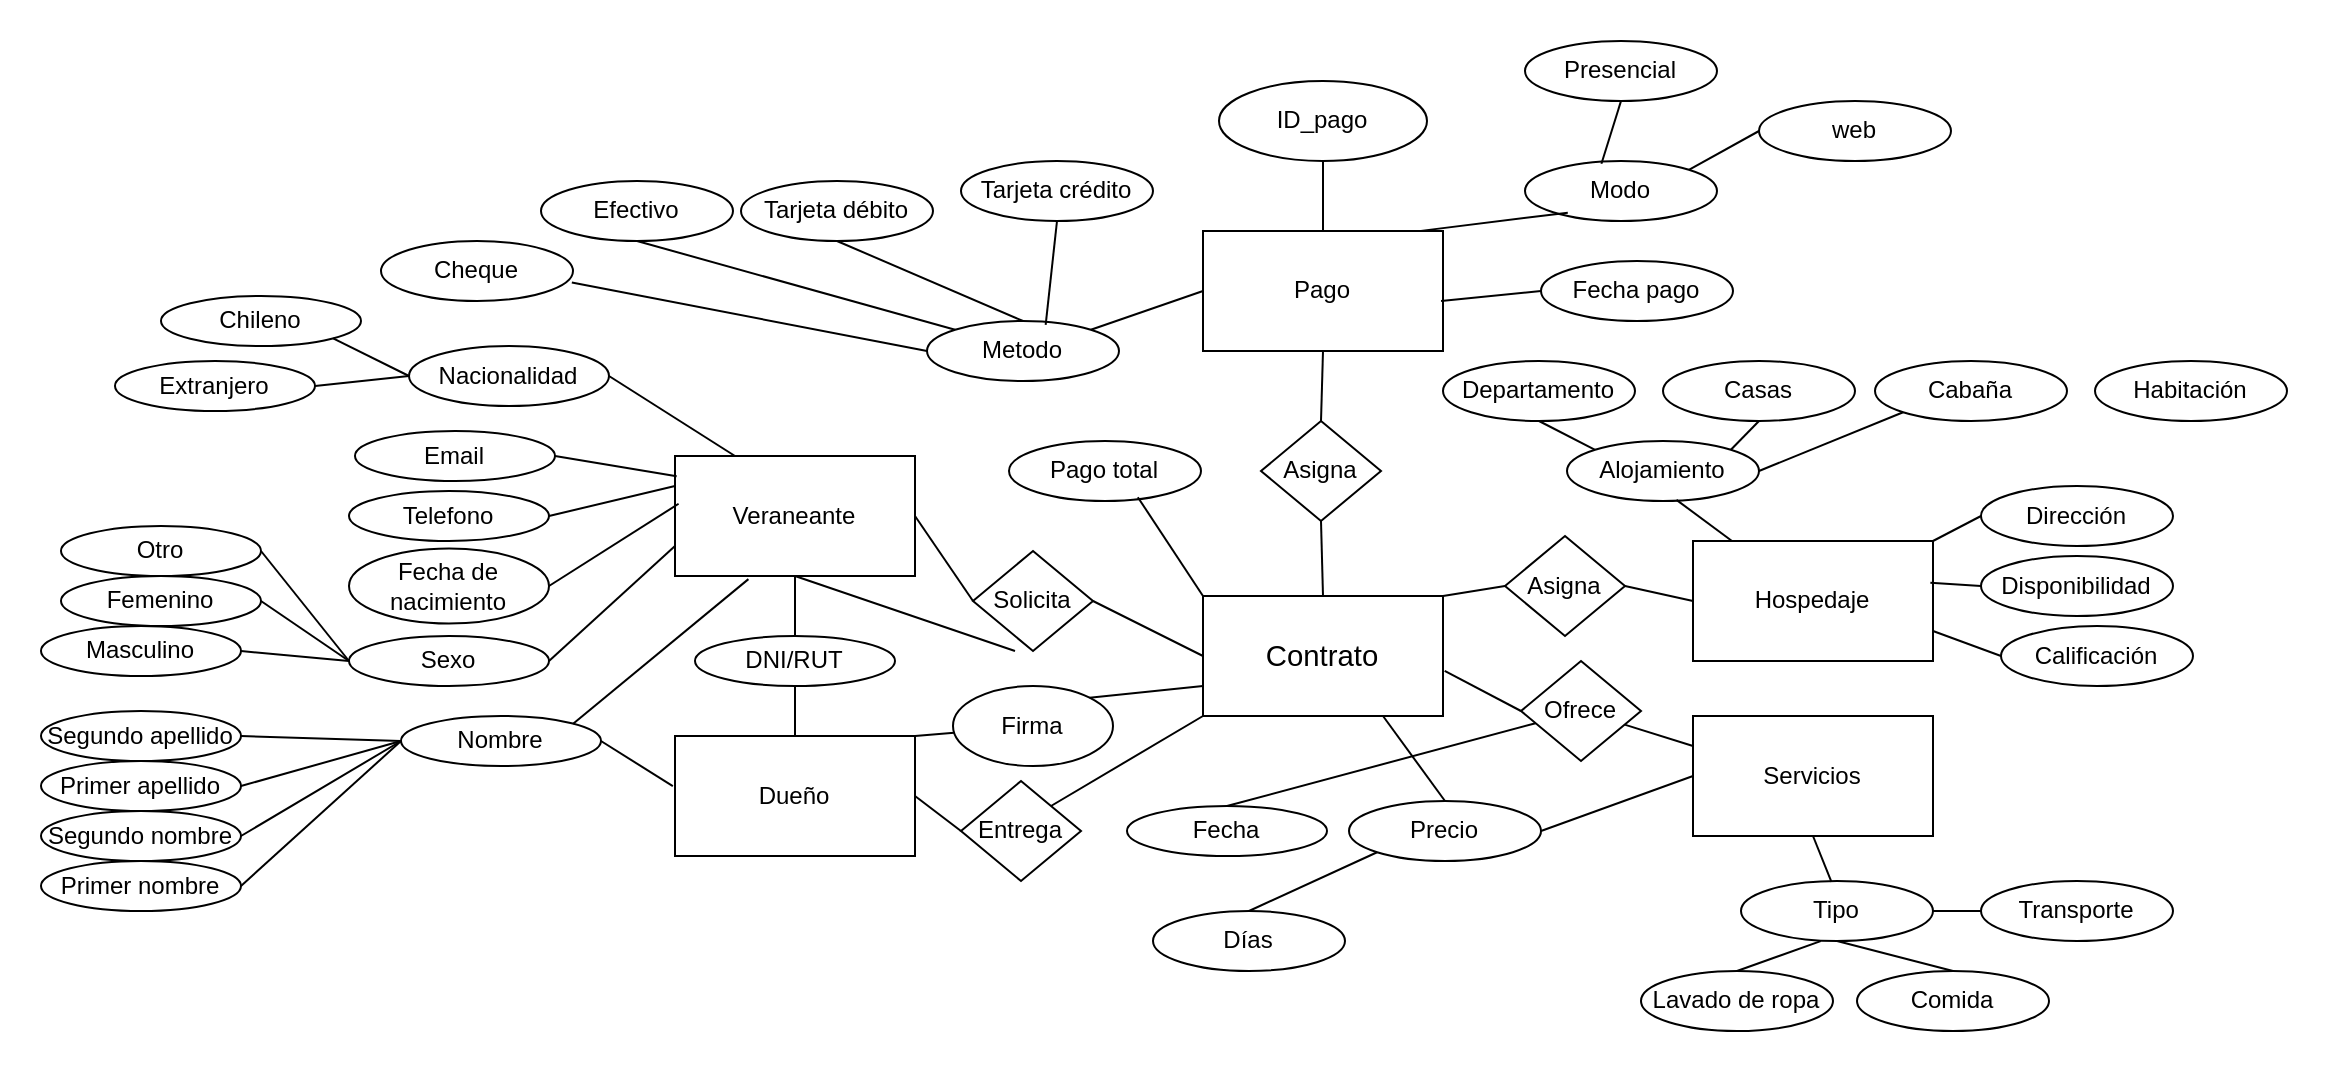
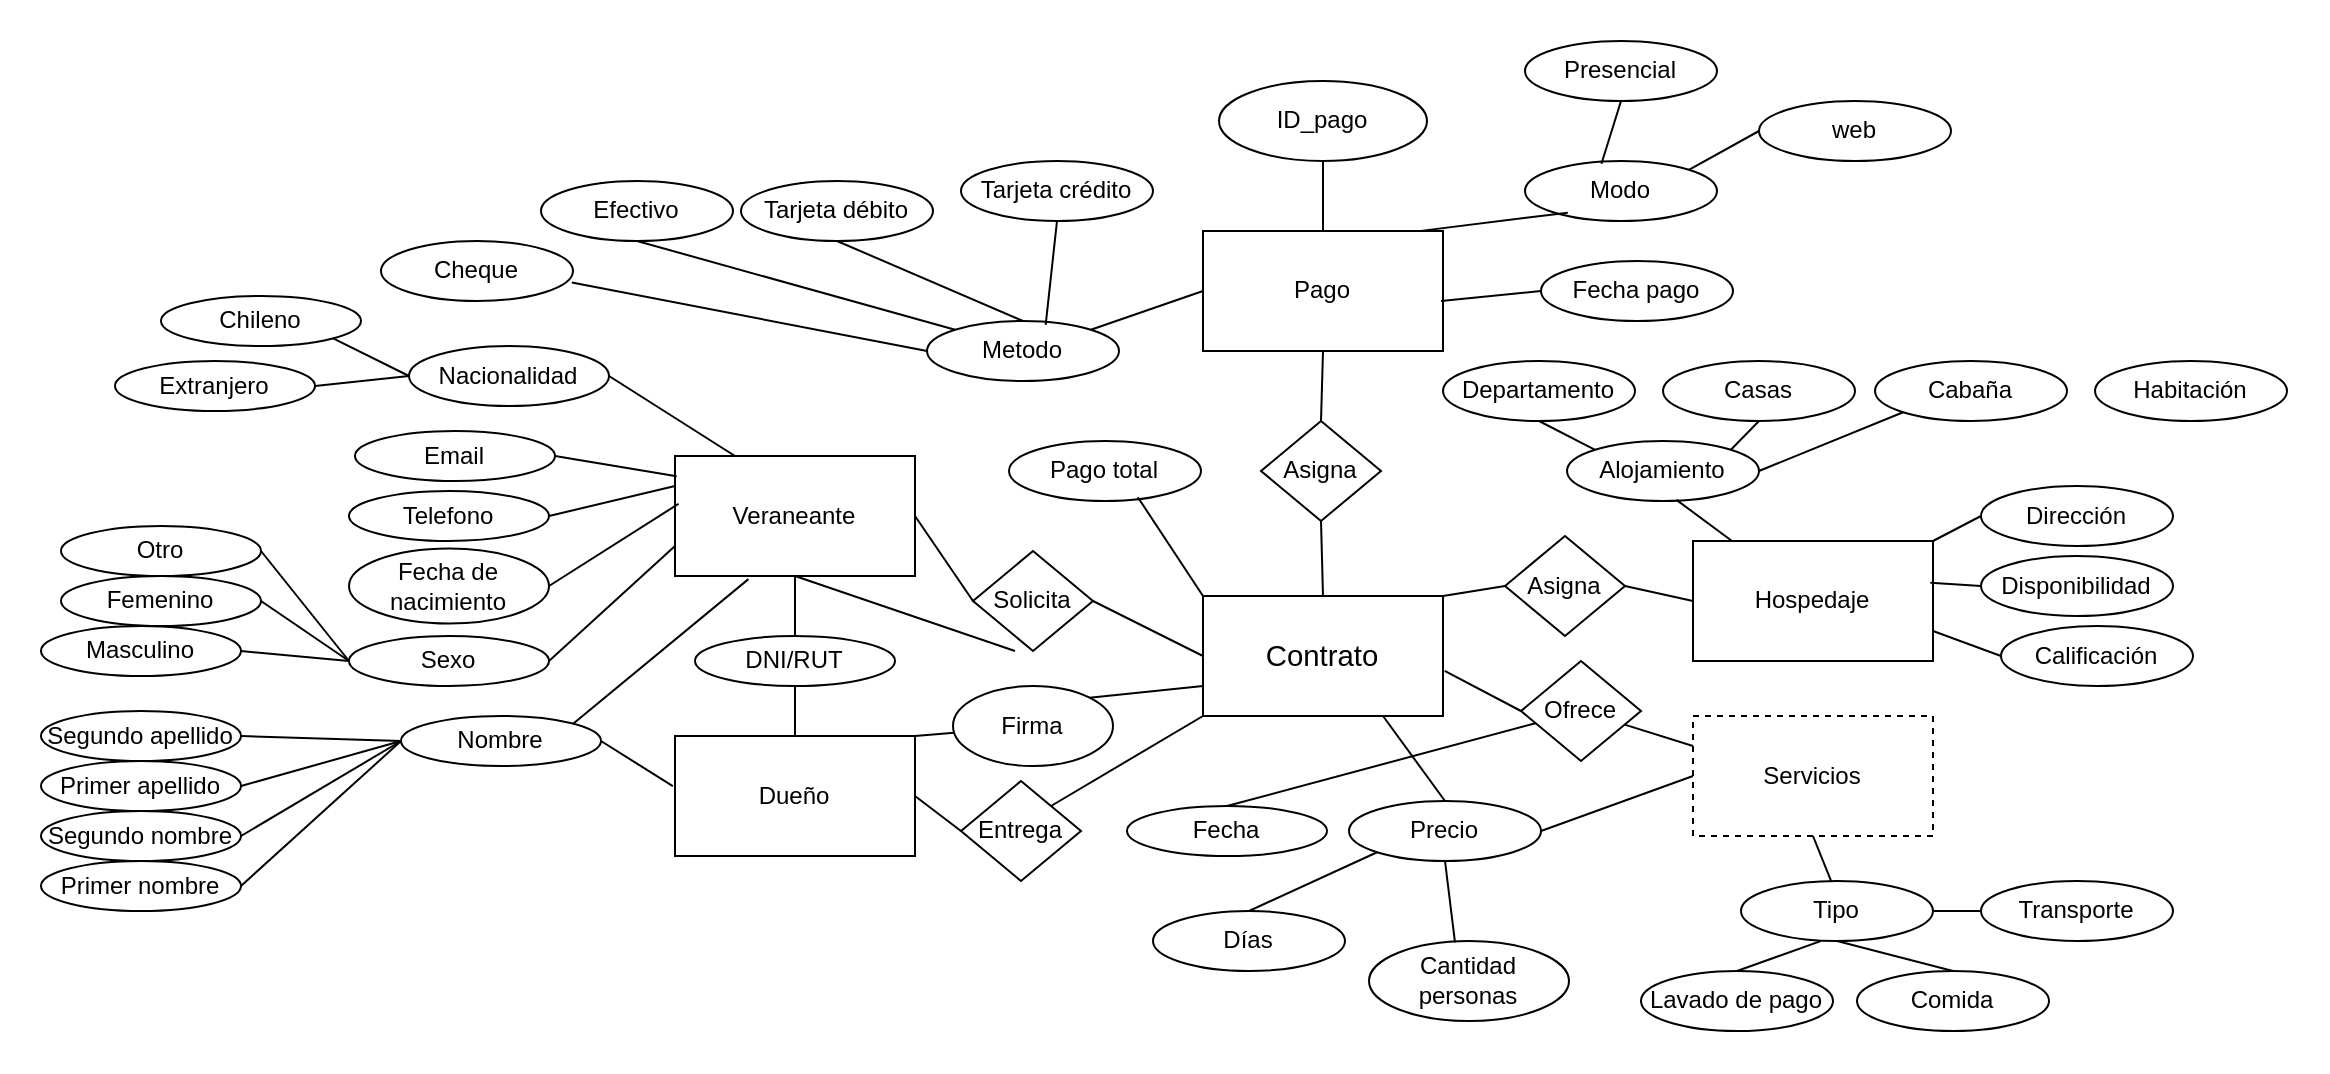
node "Servicios": style solid -> dashed
edge "Precio" -- "Cantidad personas": added
node "Cantidad personas": added
node "Lavado de ropa": label "Lavado de ropa" -> "Lavado de pago"
